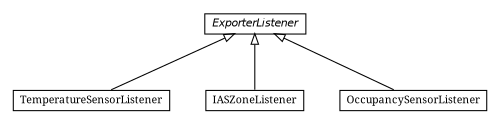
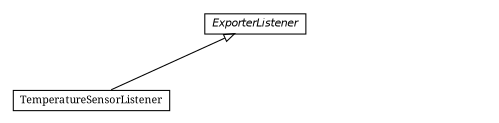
node "IASZoneListener": removed
node "OccupancySensorListener": removed
